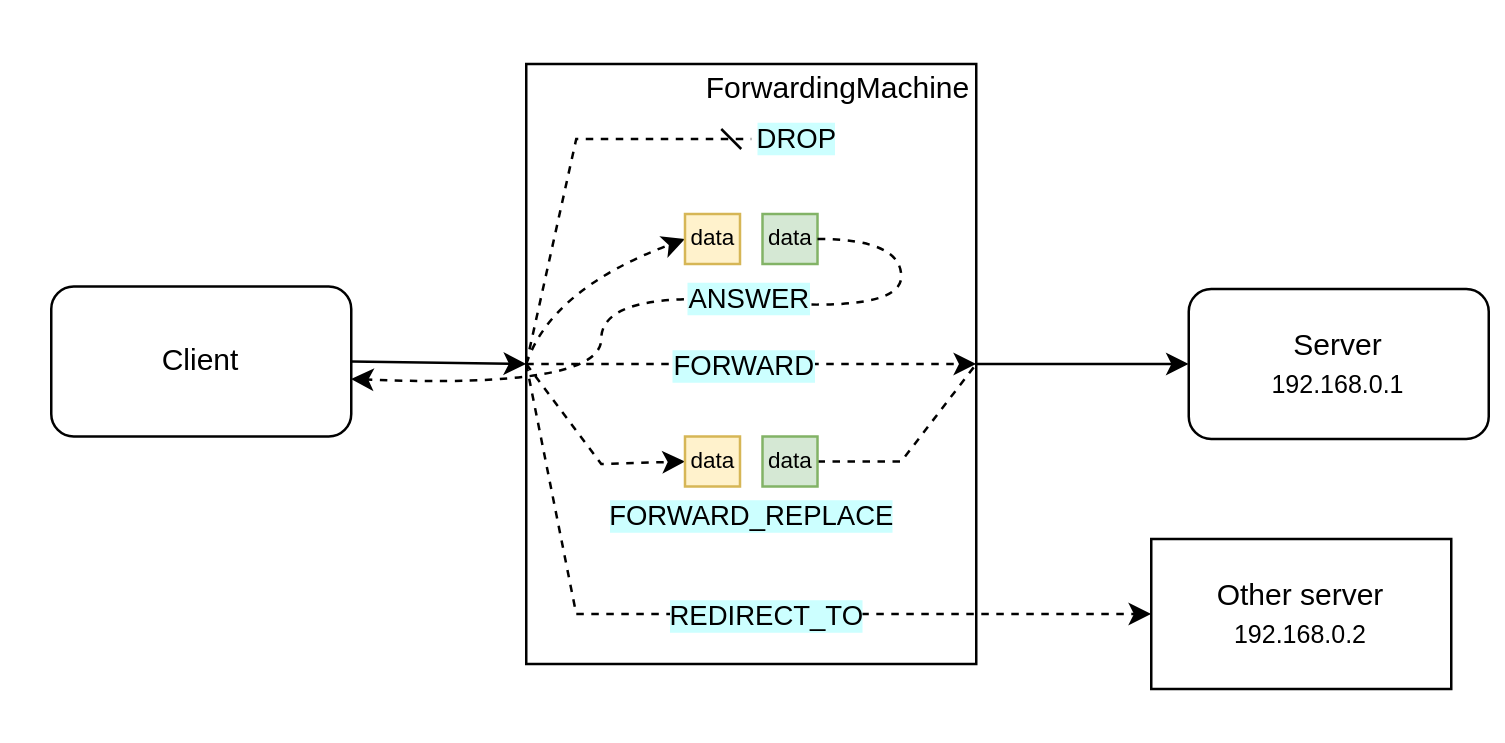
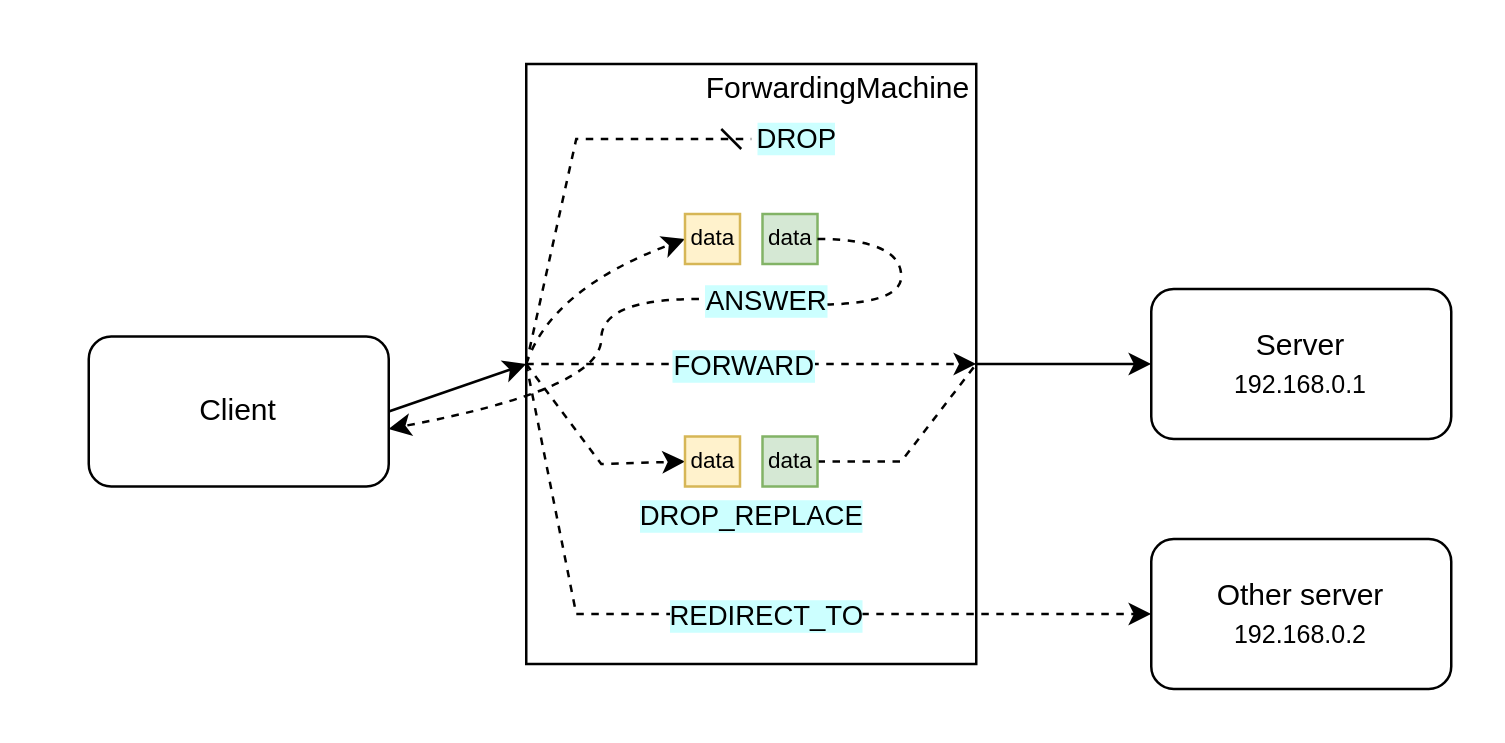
node "Client": moved (201, 361) -> (239, 411)
node "Server 192.168.0.1": moved (1339, 364) -> (1301, 364)
node "FORWARD_REPLACE": label "FORWARD_REPLACE" -> "DROP_REPLACE"
node "Other server 192.168.0.2": shape rectangle -> rounded rectangle
